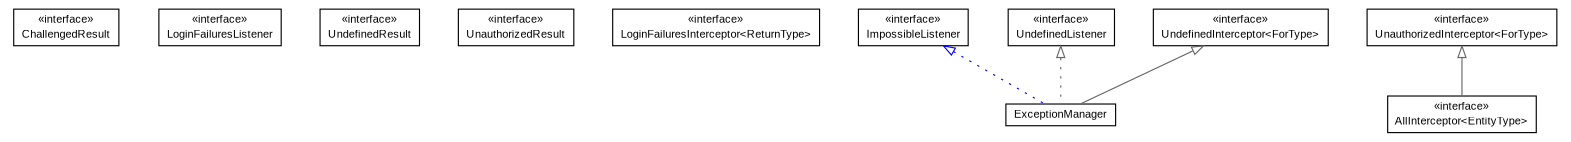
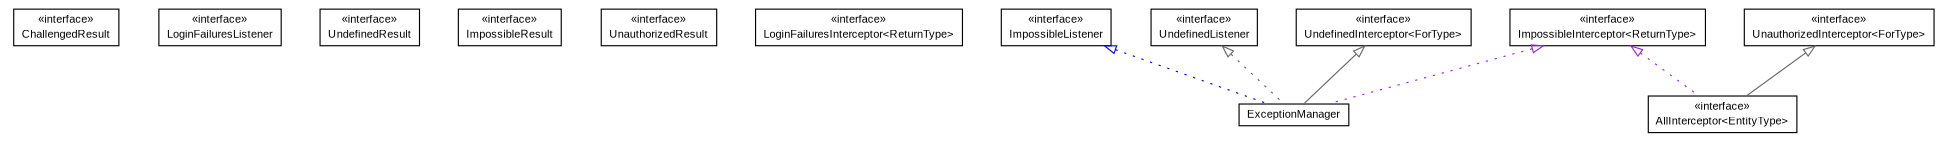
node "ImpossibleResult": added
node "ImpossibleInterceptor<ReturnType>": added
